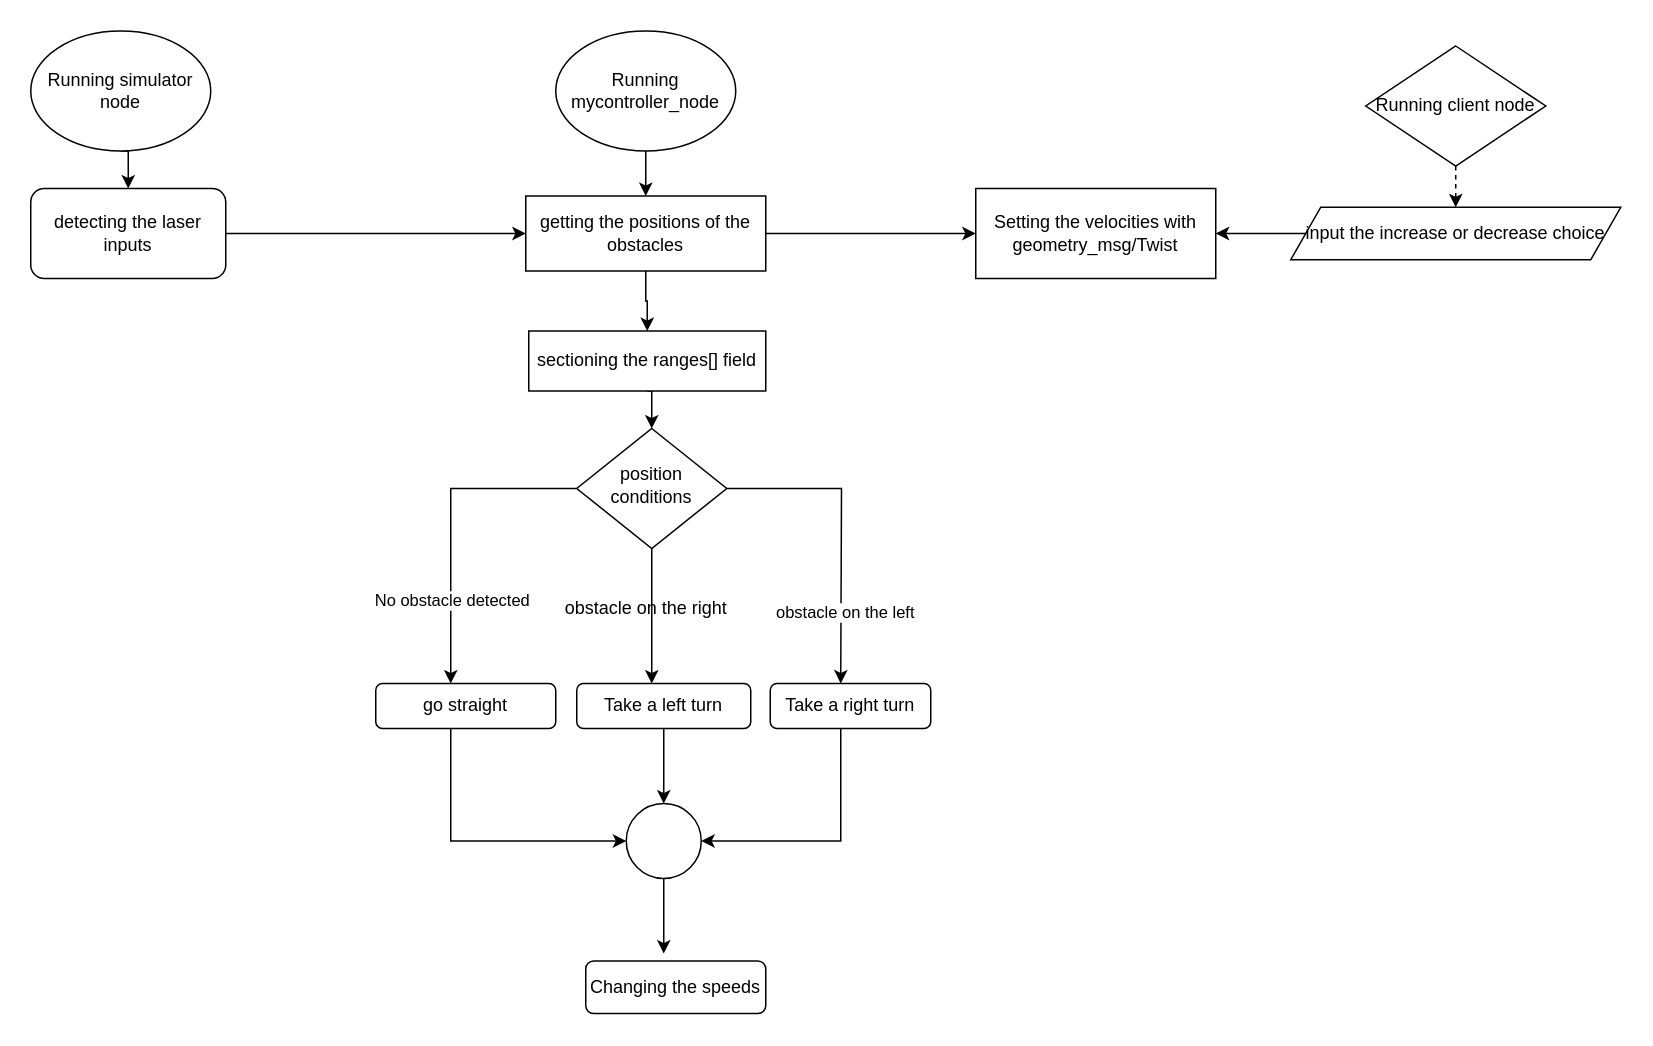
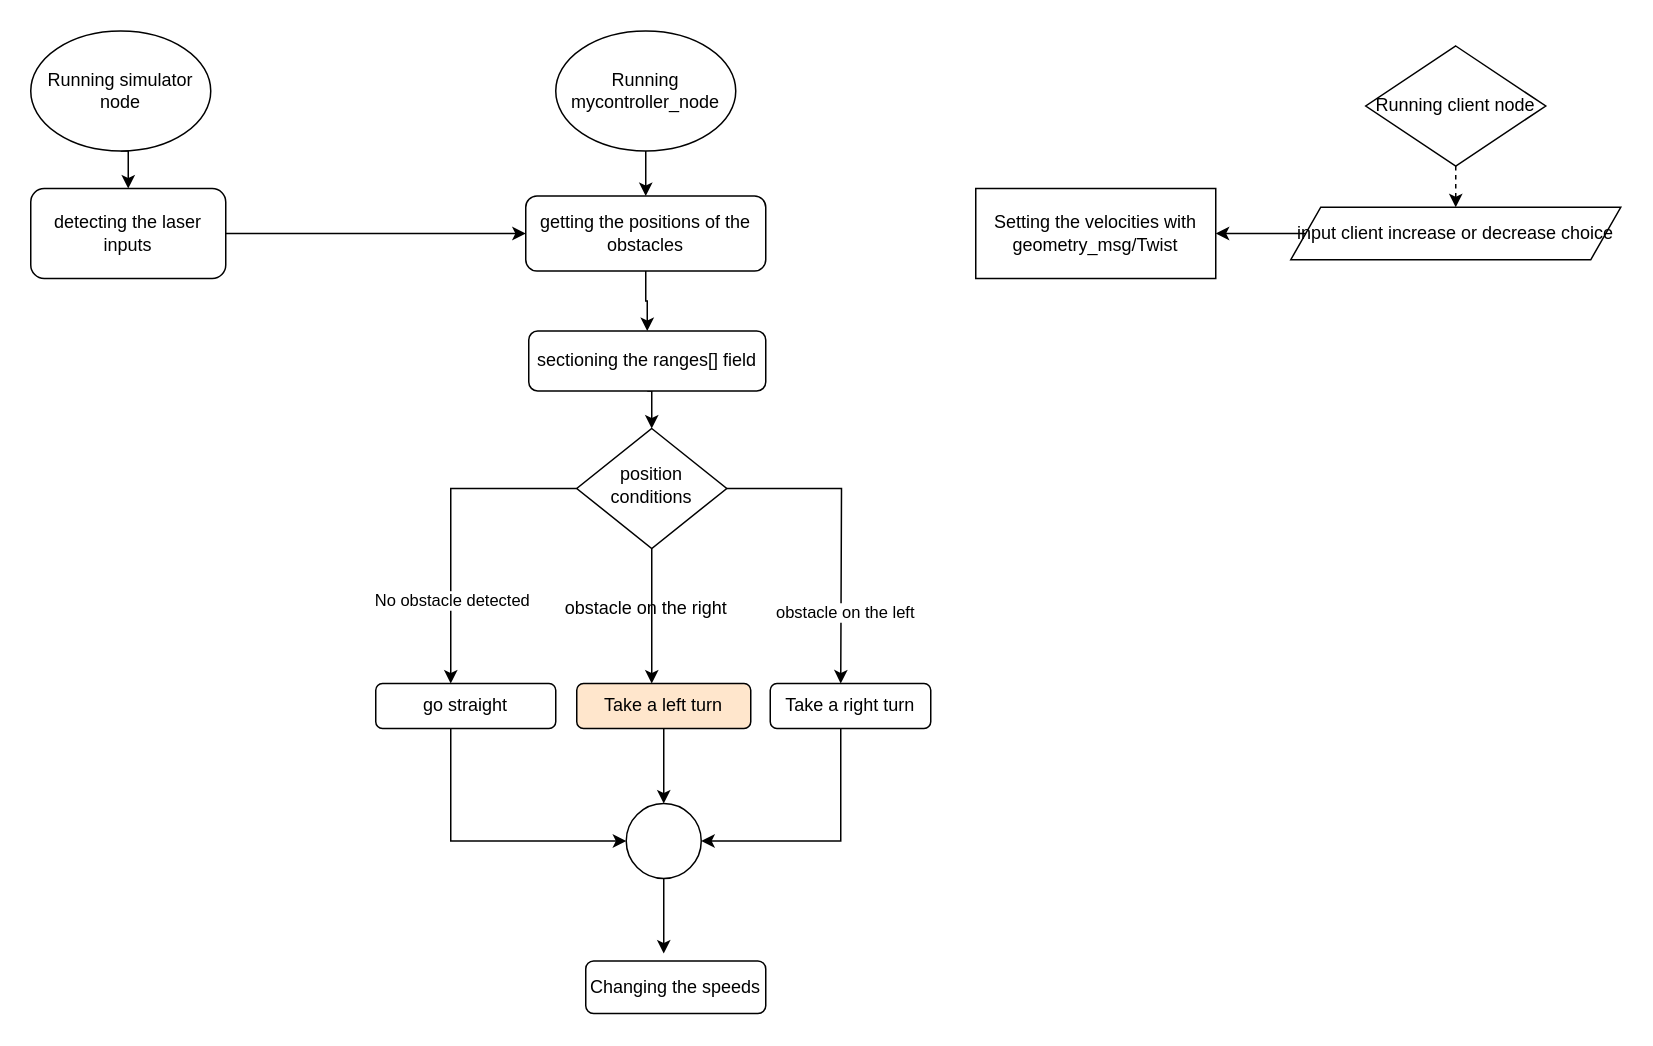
node "getting the positions of the obstacles": shape rectangle -> rounded rectangle
edge "getting the positions of the obstacles" -> "Setting the velocities with geometry_msg/Twist": removed
node "input the increase or decrease choice": label "input the increase or decrease choice" -> "input client increase or decrease choice"
node "sectioning the ranges[] field": shape rectangle -> rounded rectangle
node "Take a left turn": fillcolor #ffffff -> #ffe6cc
